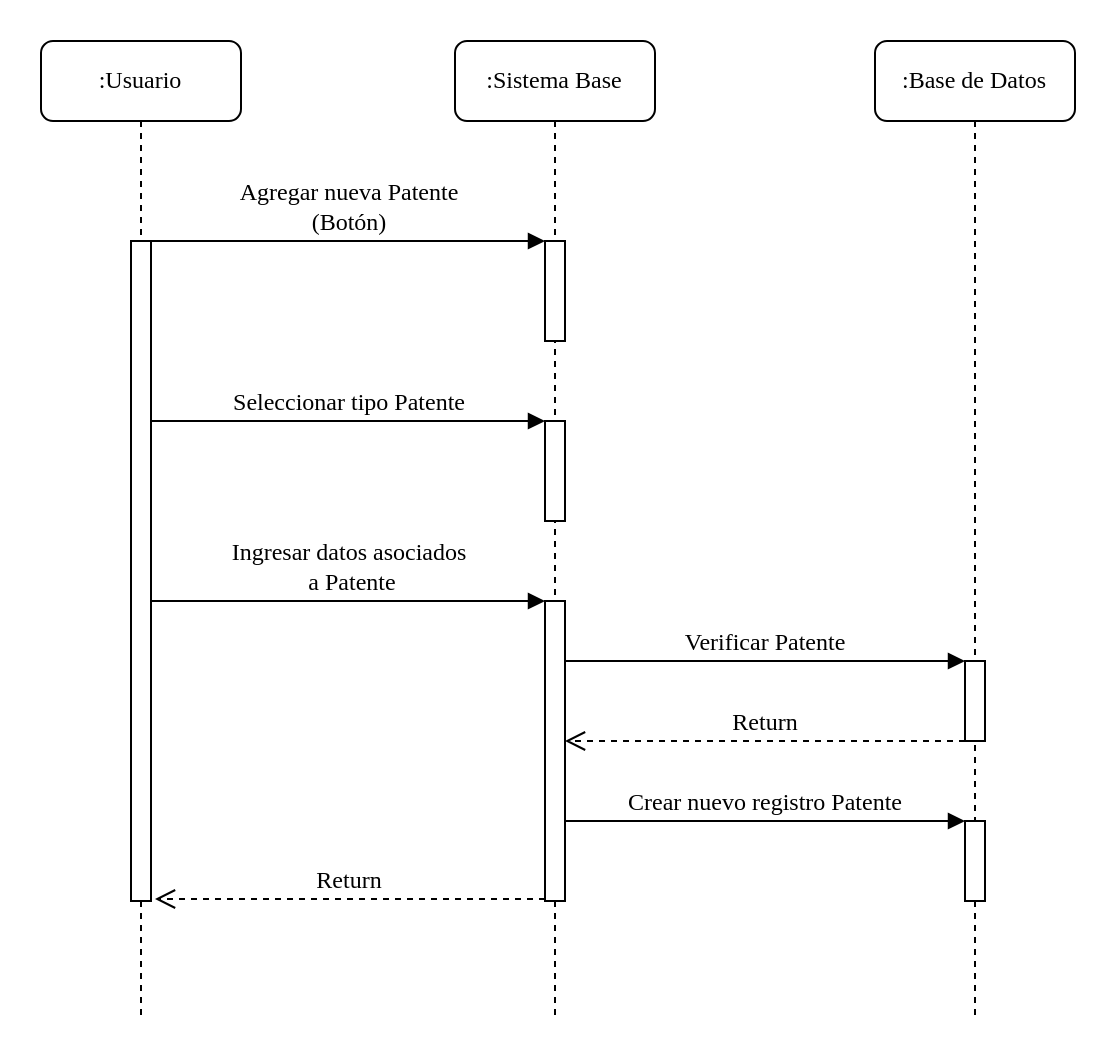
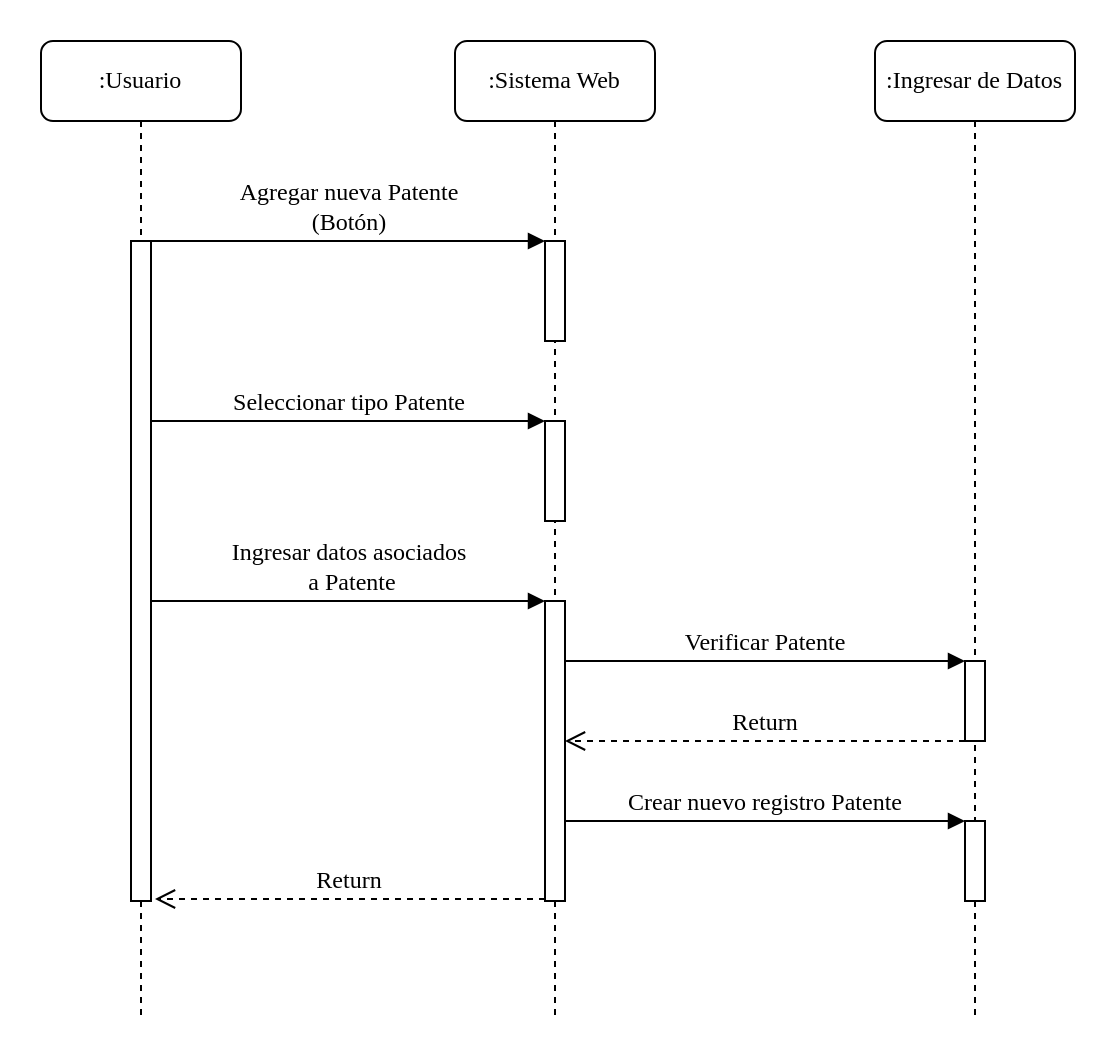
node ":Sistema Base": label ":Sistema Base" -> ":Sistema Web"
node ":Base de Datos": label ":Base de Datos" -> ":Ingresar de Datos"
